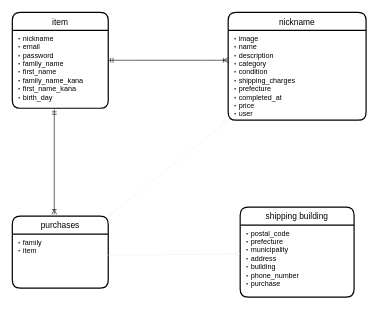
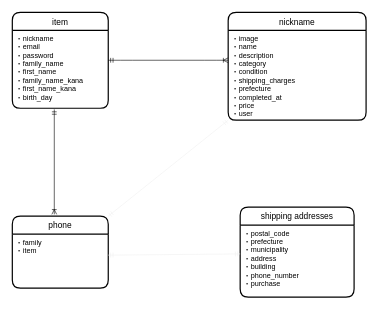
node "shipping building": label "shipping building" -> "shipping addresses"
node "purchases": label "purchases" -> "phone"
